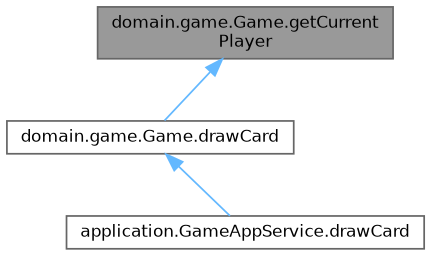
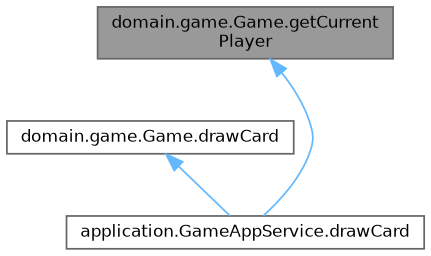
edge "domain.game.Game.drawCard" -> "domain.game.Game.getCurrent Player": now "application.GameAppService.drawCard" -> "domain.game.Game.getCurrent Player"
